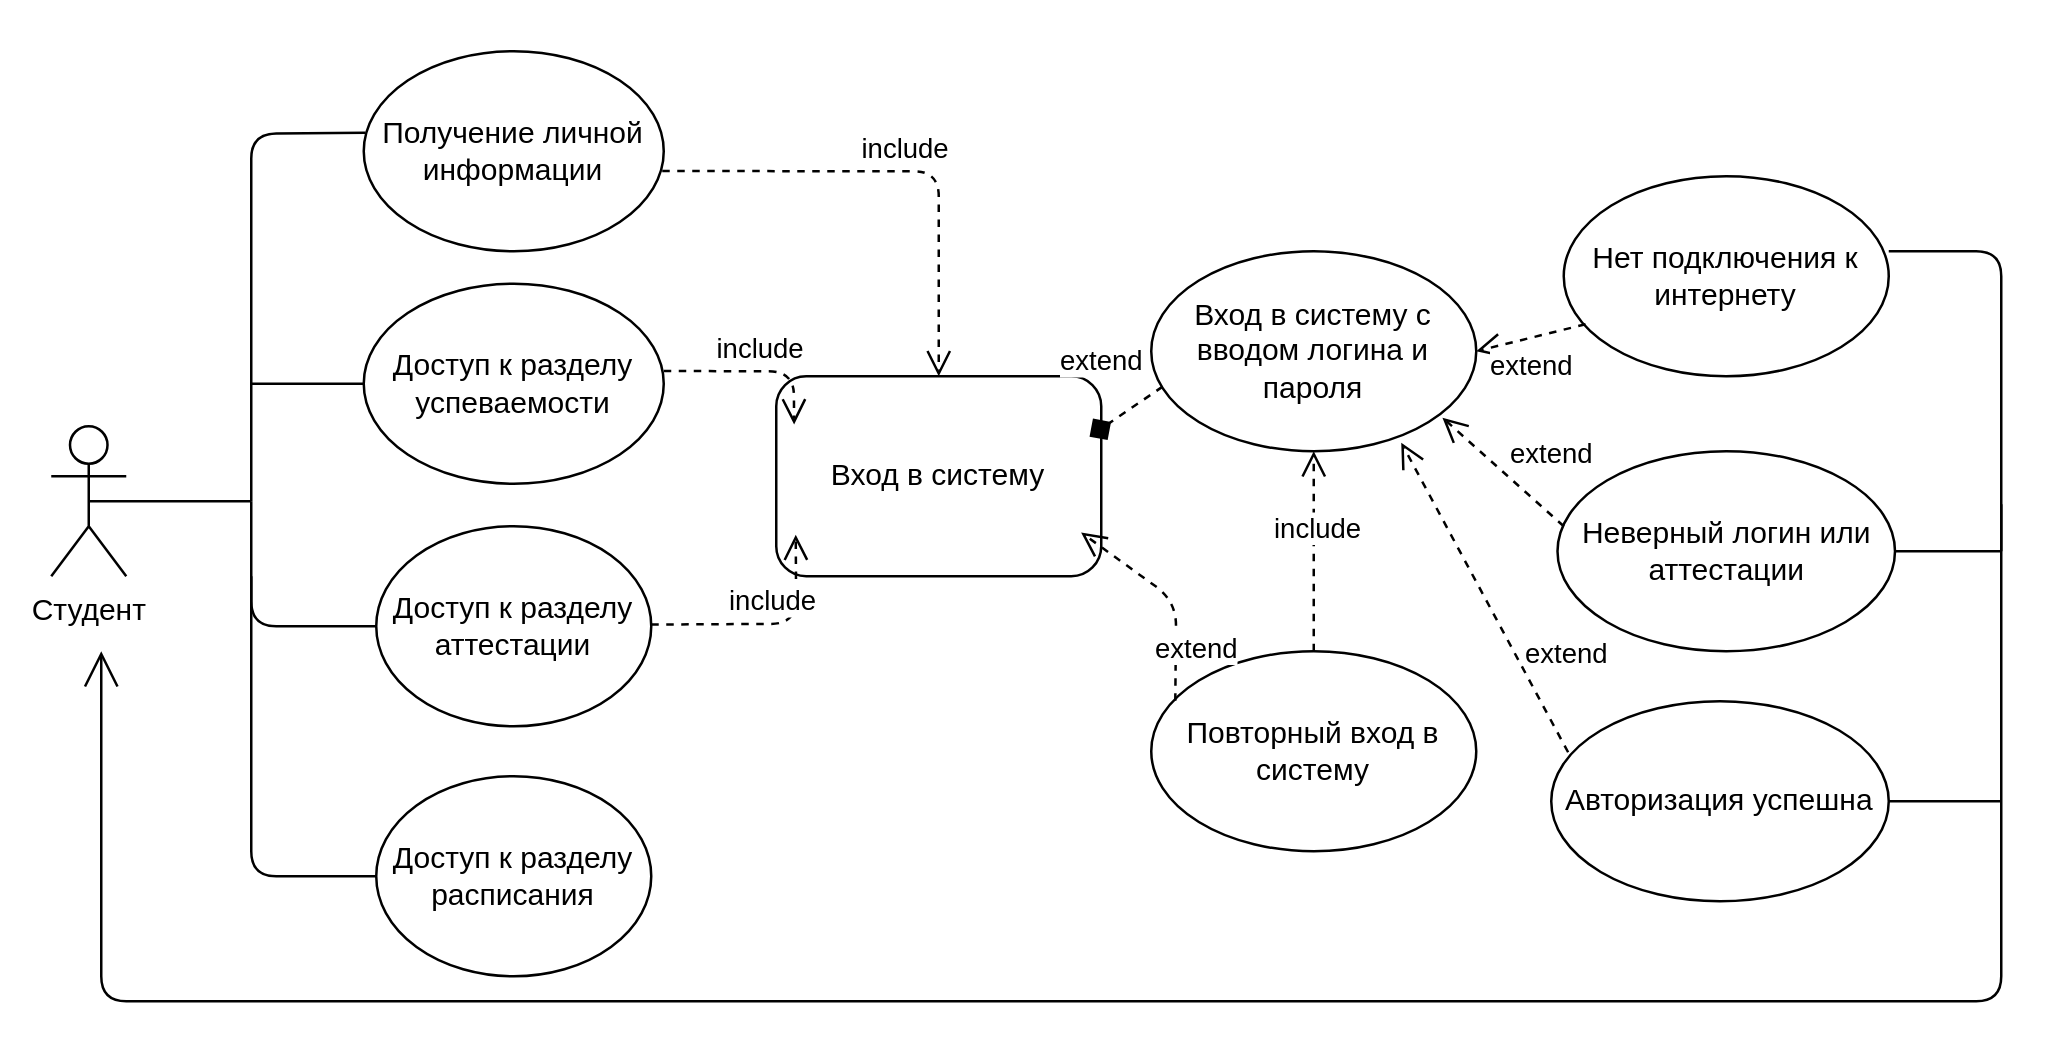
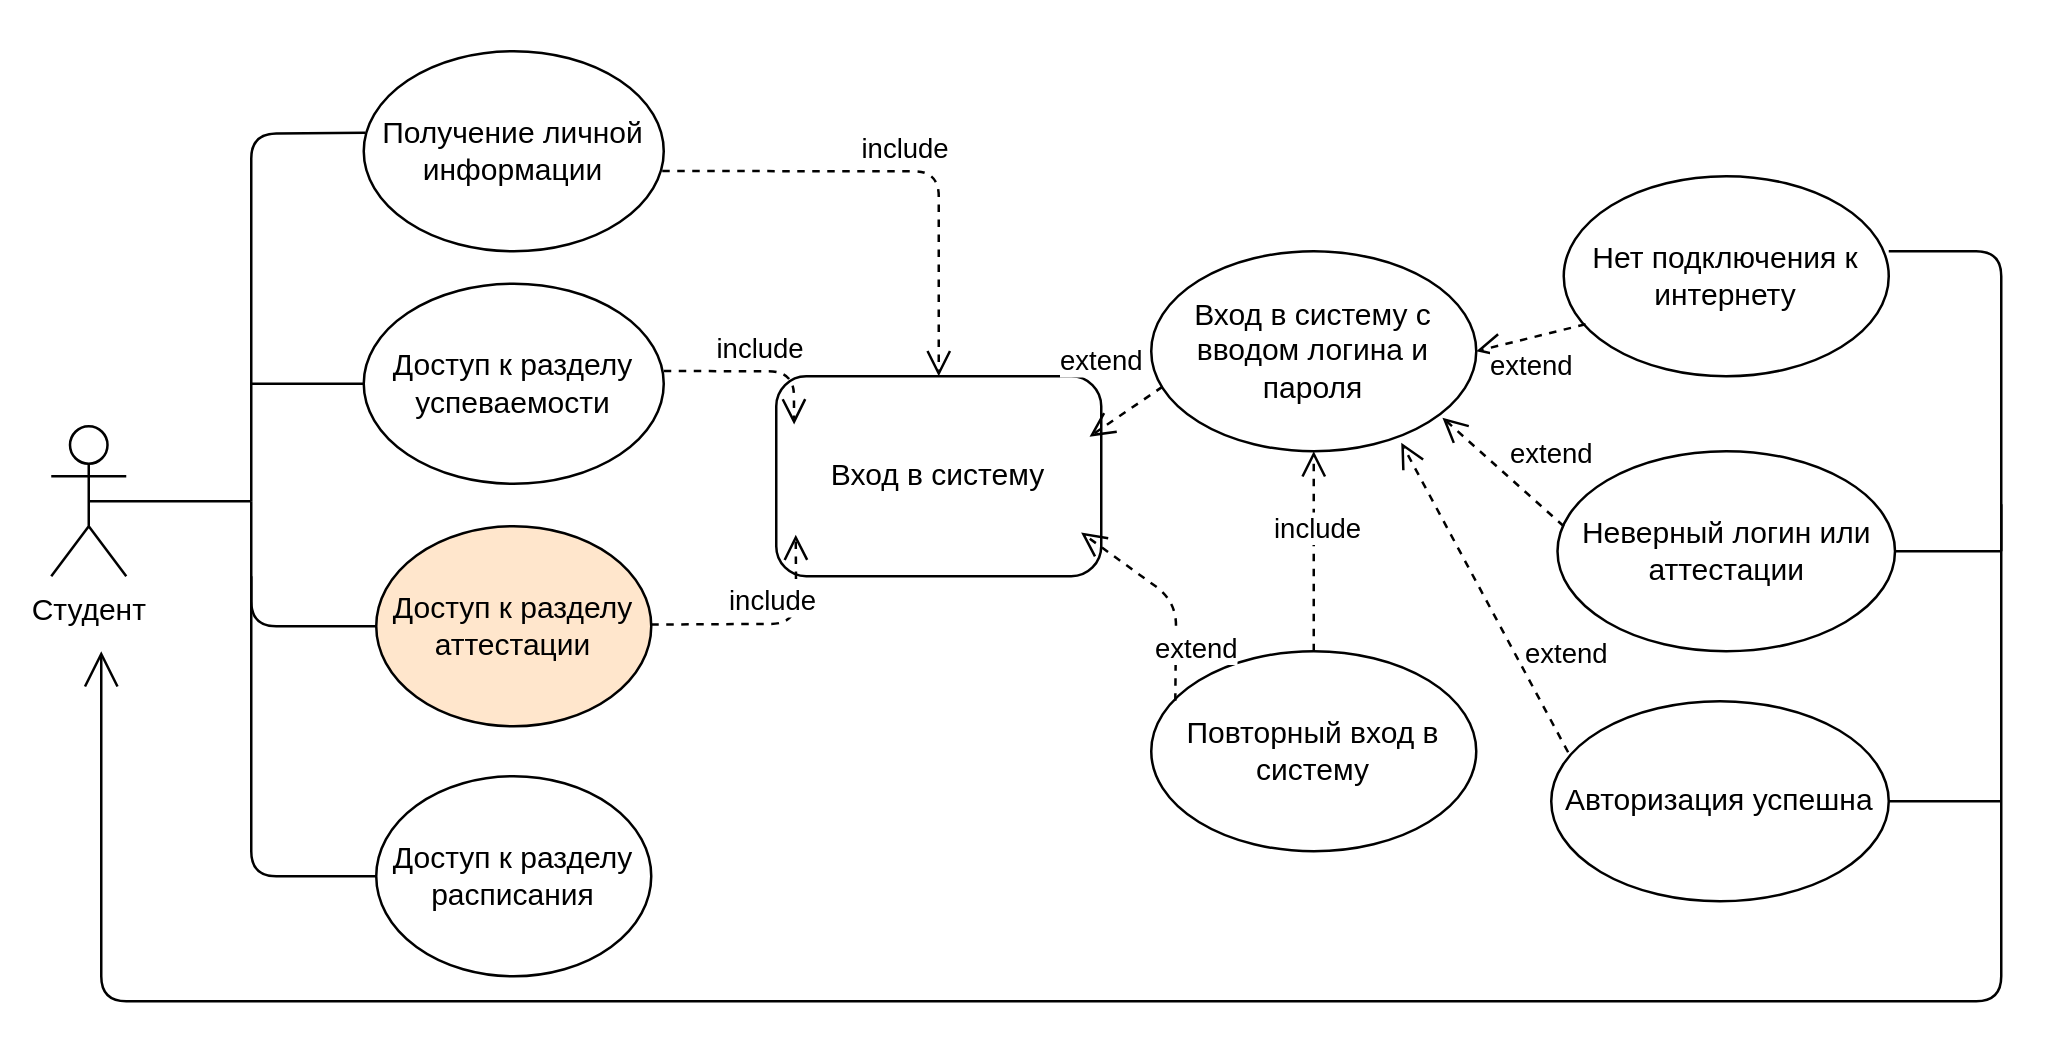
edge "Вход в систему с вводом логина и пароля" -> "Вход в систему": arrowhead diamond -> open
node "Доступ к разделу аттестации": fillcolor #ffffff -> #ffe6cc
